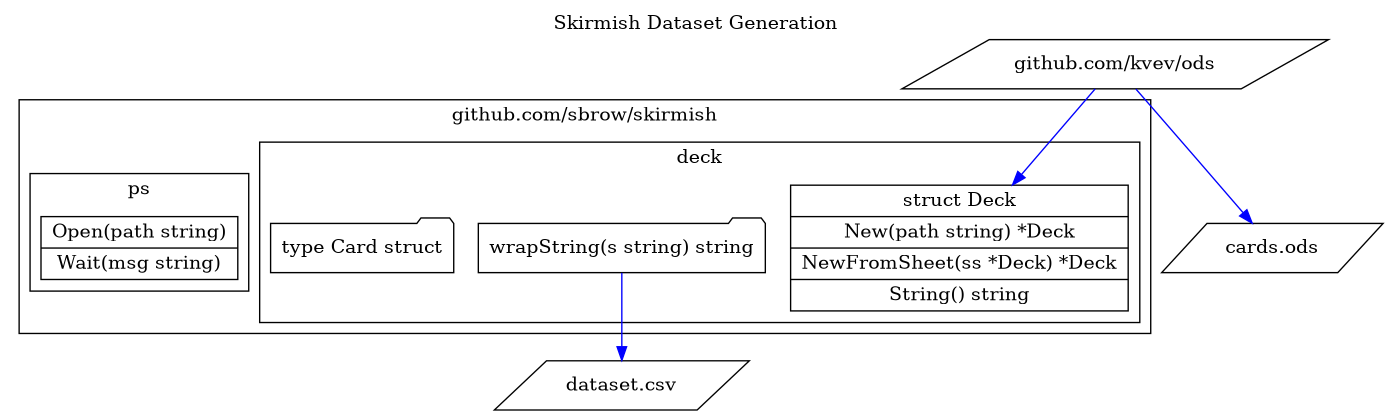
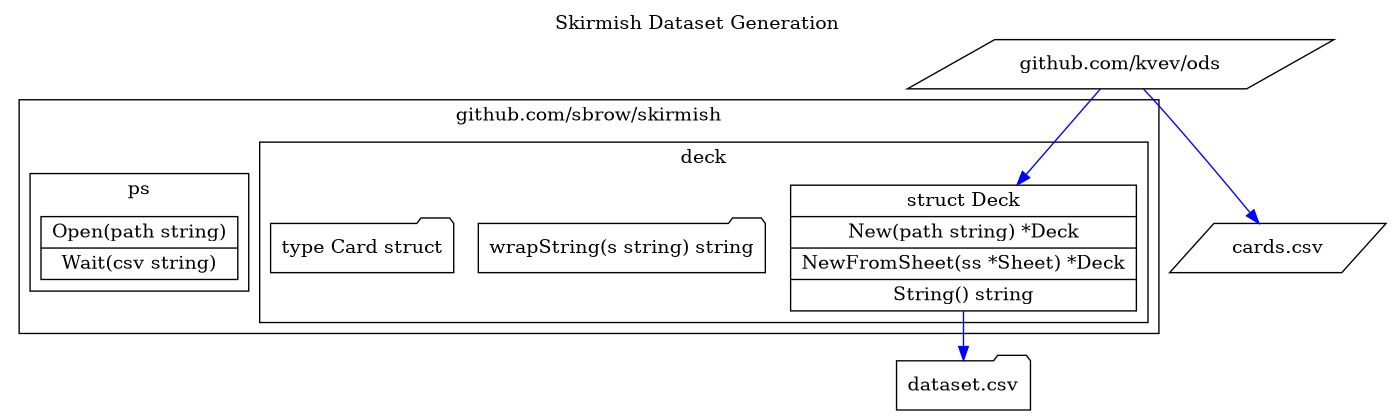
node "cards.ods": label "cards.ods" -> "cards.csv"
node "Open(path string)": text "Wait(msg string)" -> "Wait(csv string)"
node "struct Deck": text "NewFromSheet(ss *Deck) *Deck" -> "NewFromSheet(ss *Sheet) *Deck"
edge "wrapString(s string) string" -> "dataset.csv": now "struct Deck" -> "dataset.csv"
node "dataset.csv": shape parallelogram -> folder
